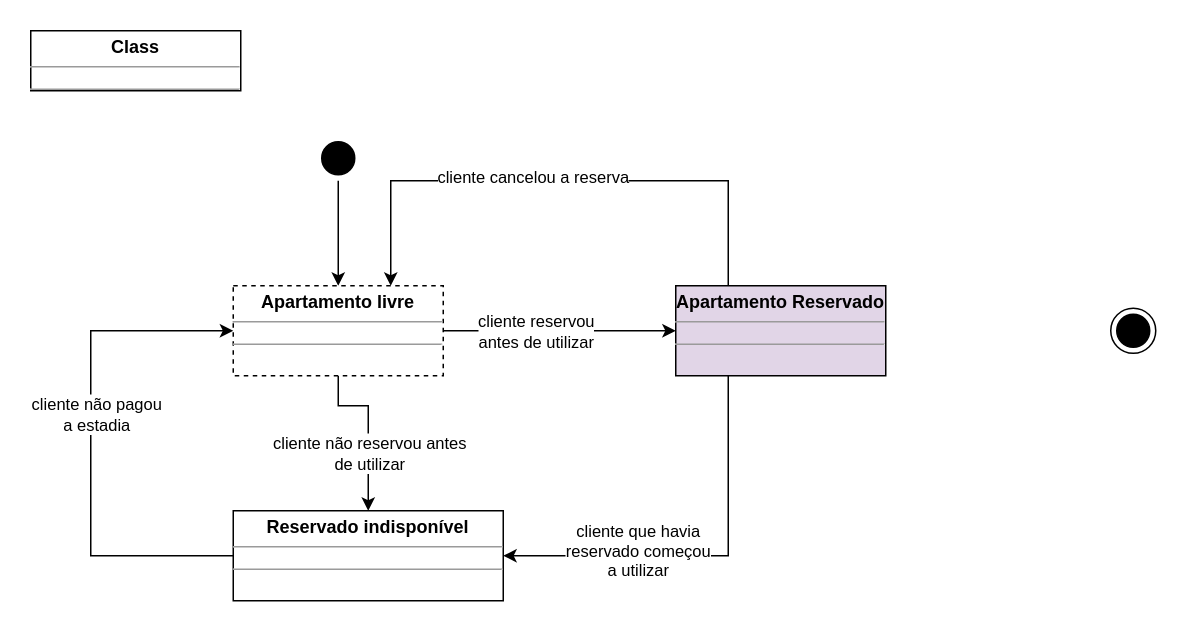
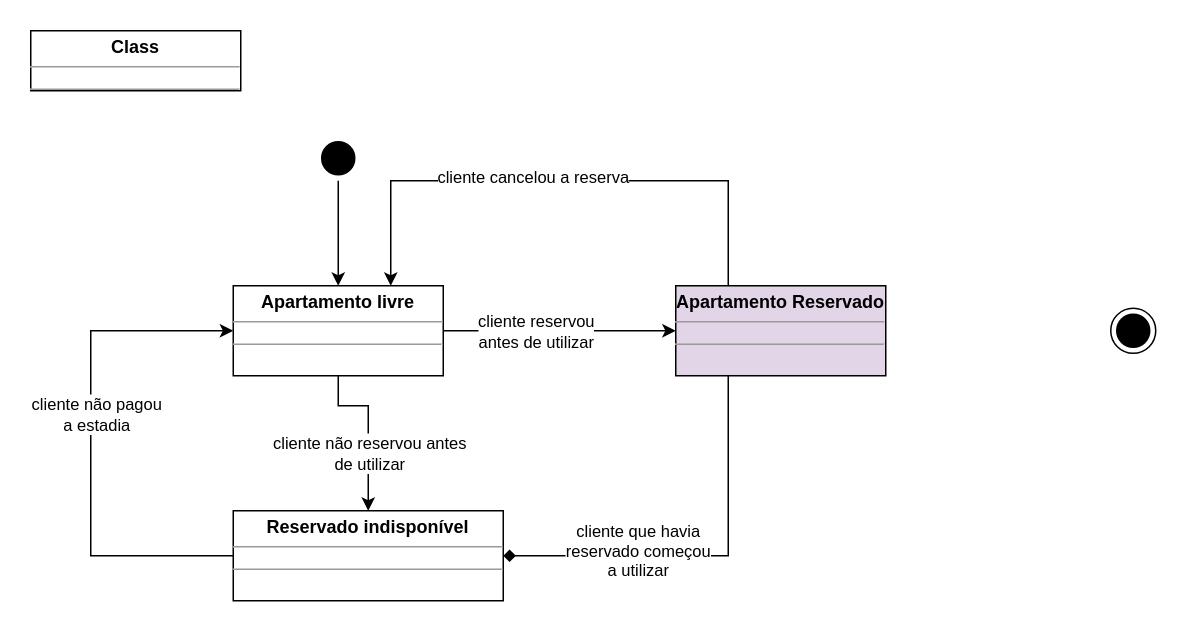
node "Apartamento livre": style dashed -> solid
edge "Apartamento Reservado" -> "Reservado indisponível": arrowhead classic -> diamond
